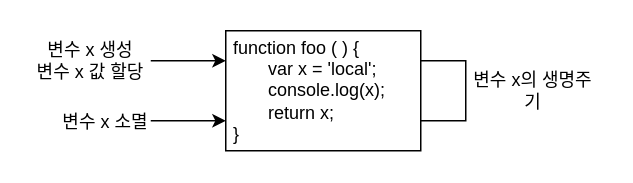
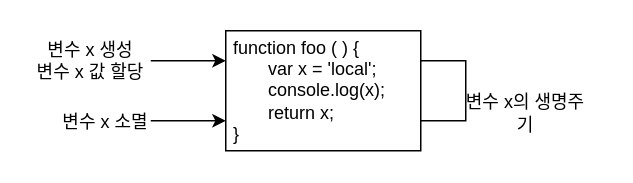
node "변수 x의 생명주기": moved (533, 91) -> (526, 113)
